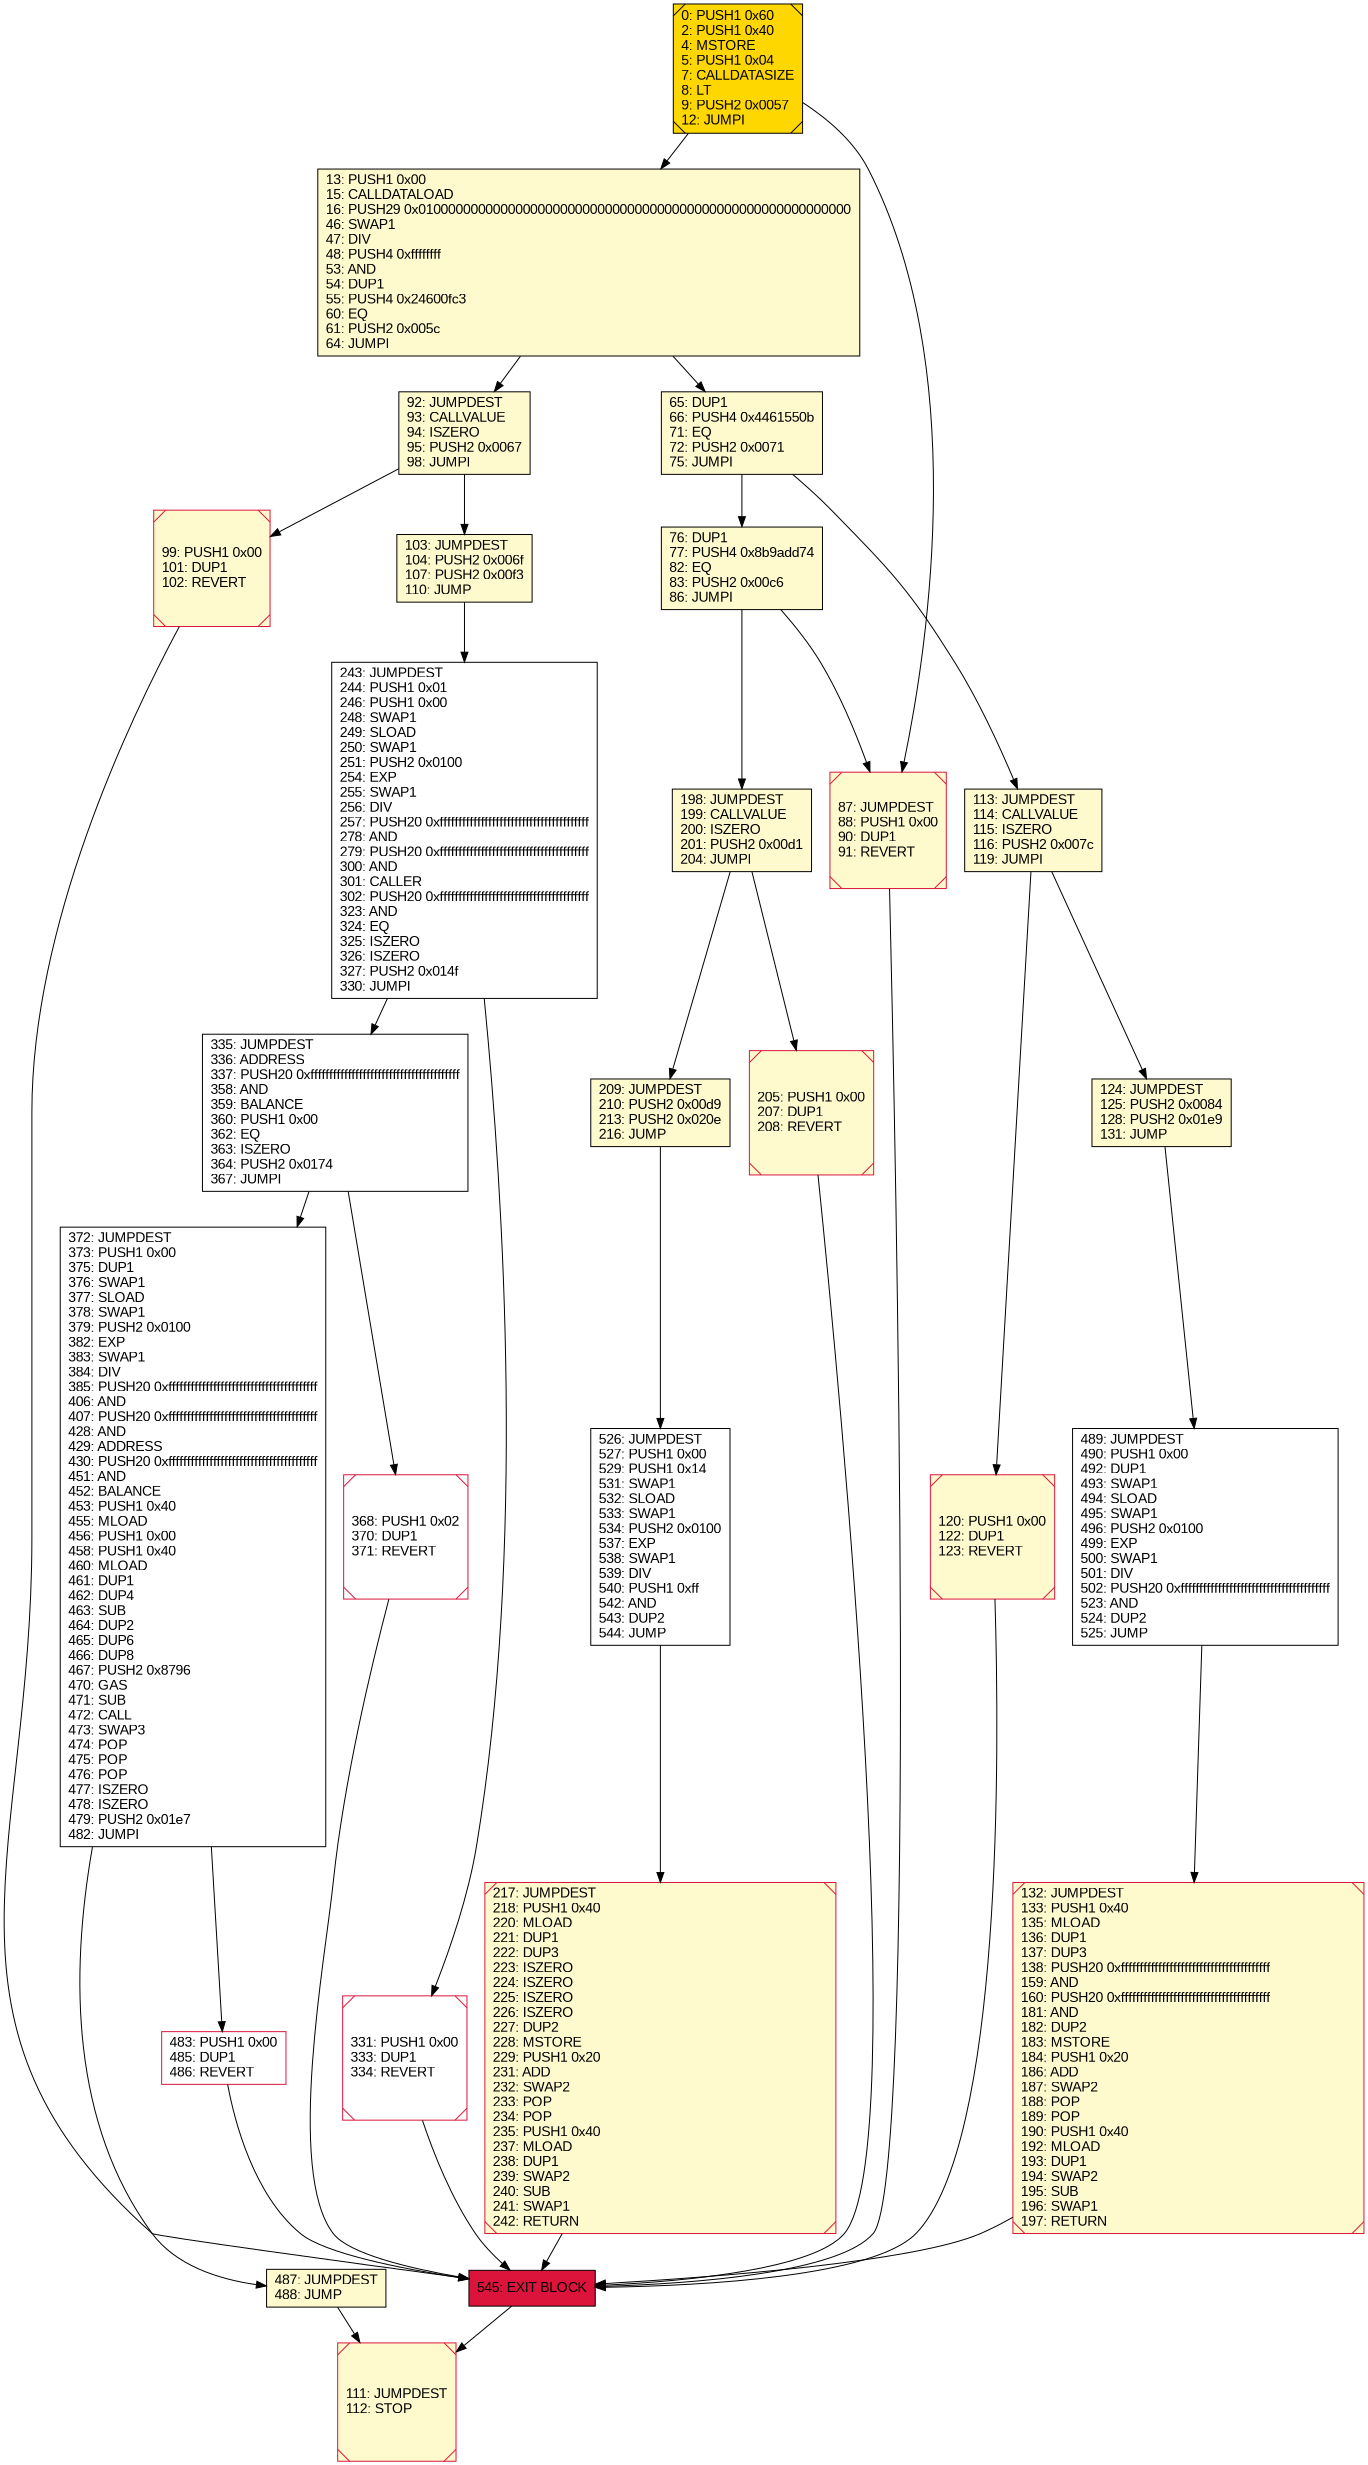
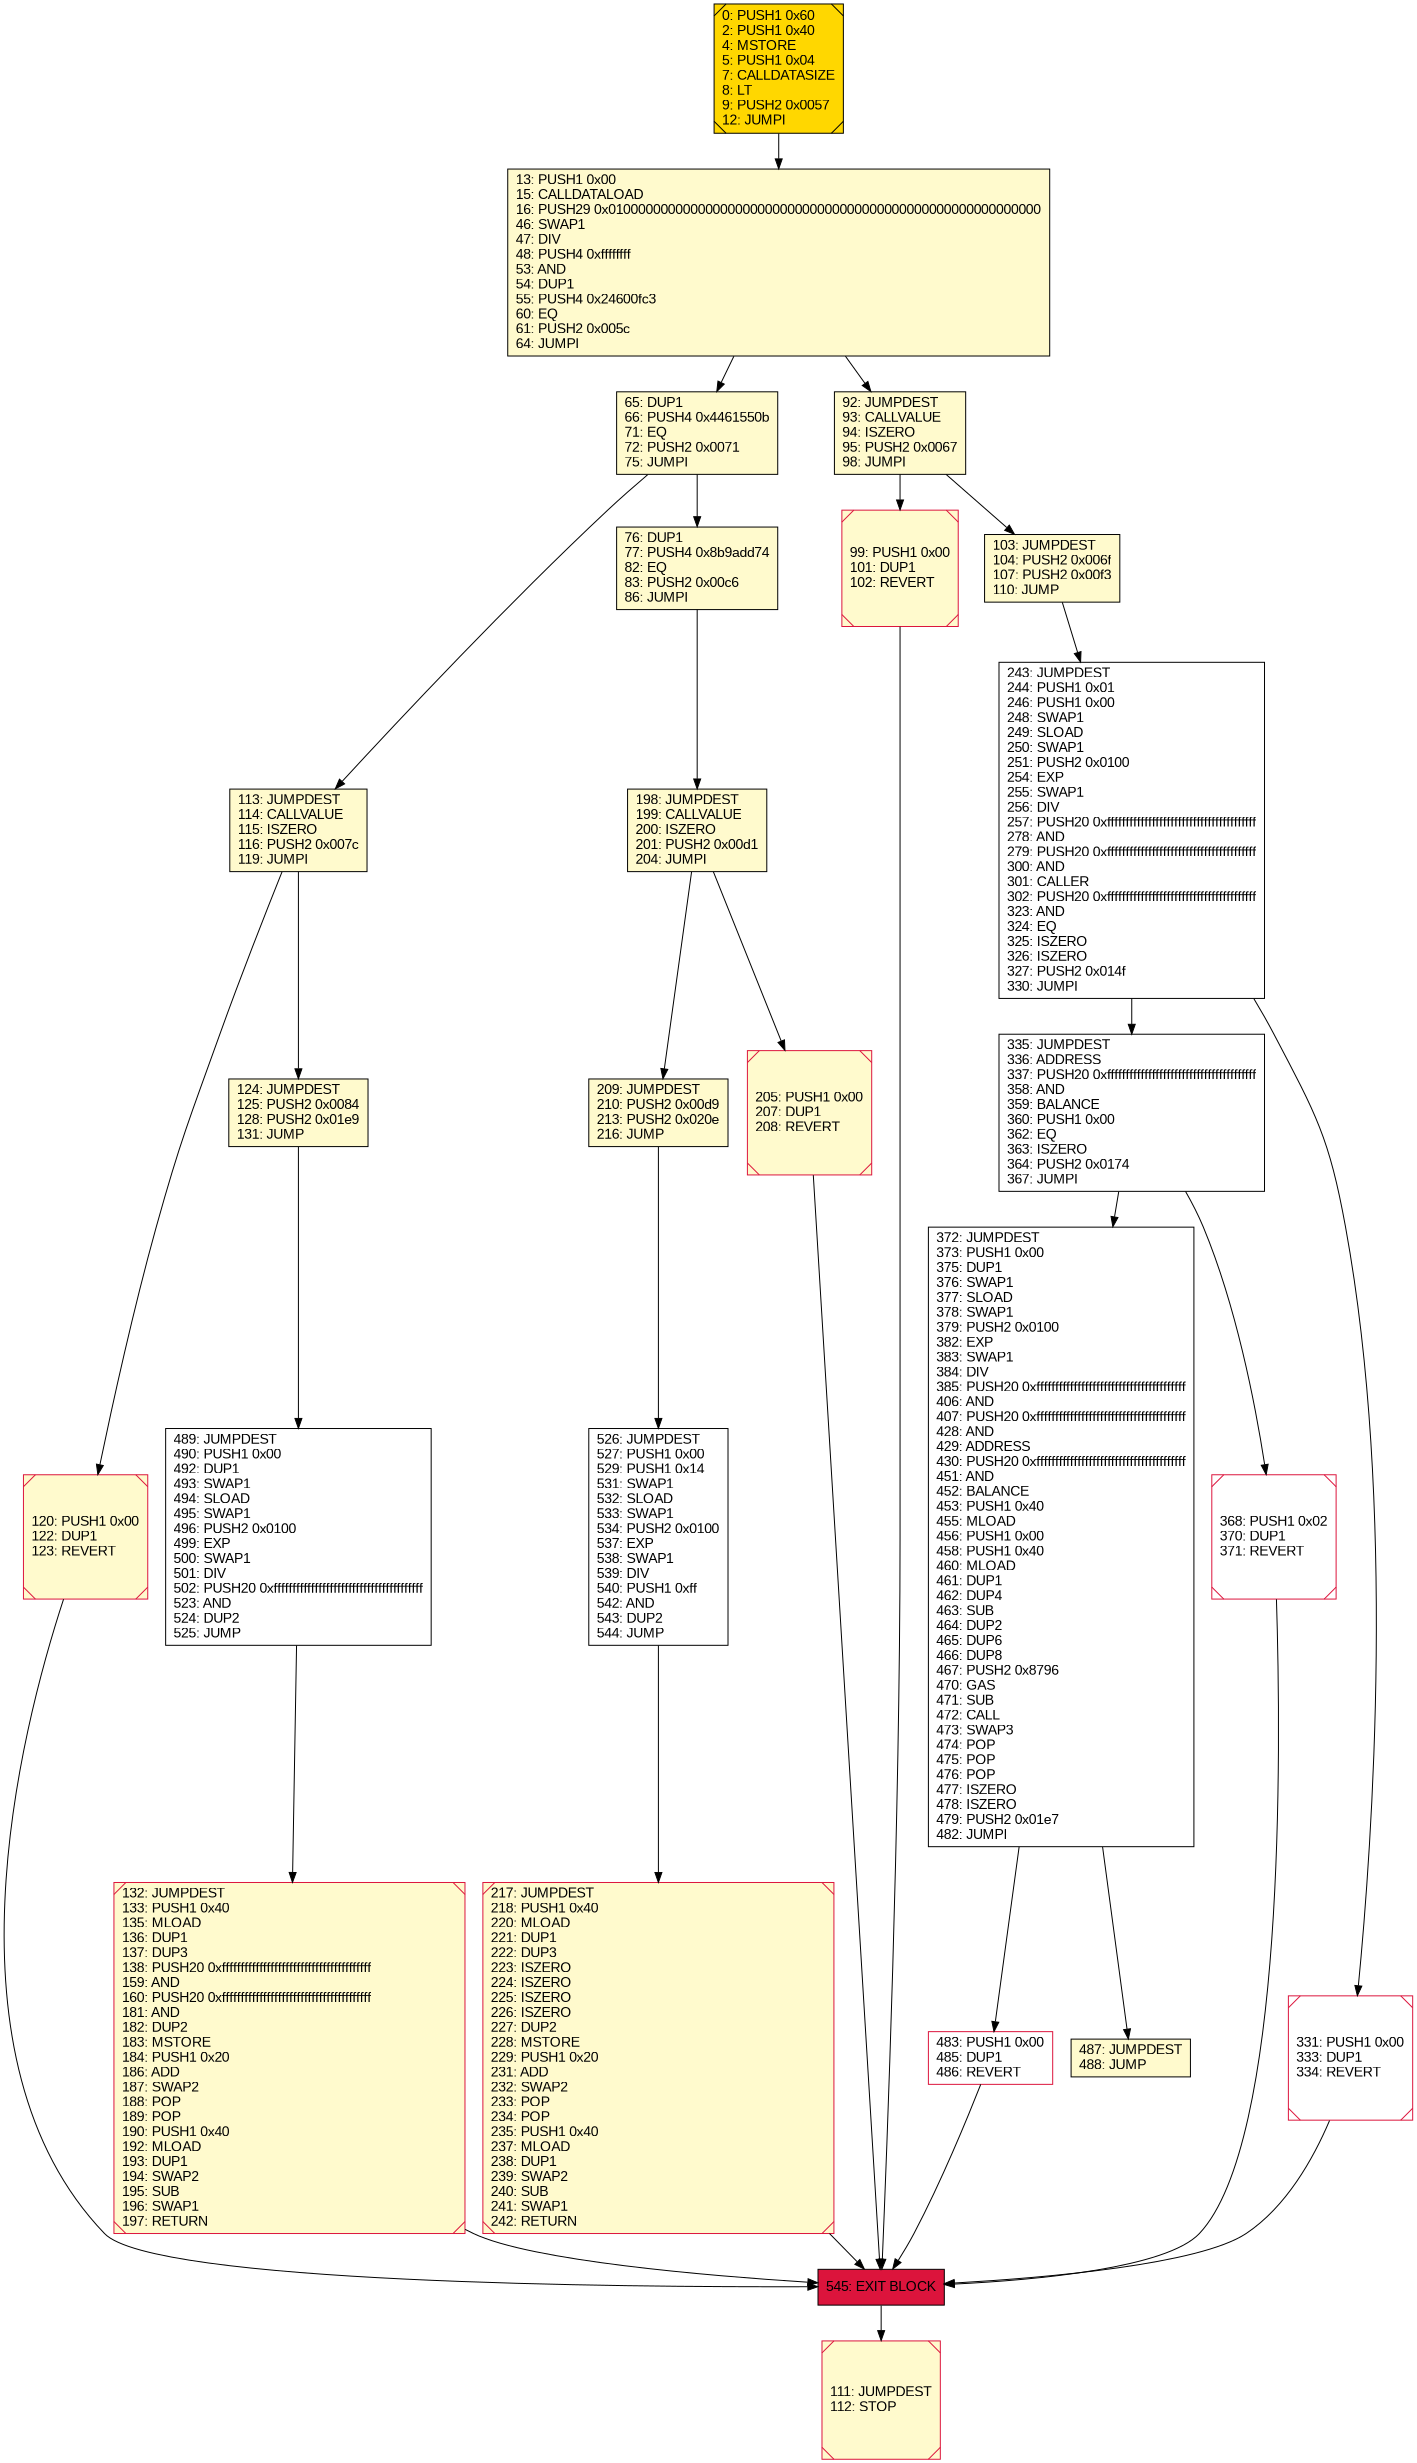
node "87: JUMPDEST 88: PUSH1 0x00 90: DUP1 91: REVERT": removed
edge "487: JUMPDEST 488: JUMP" -> "111: JUMPDEST 112: STOP": removed
